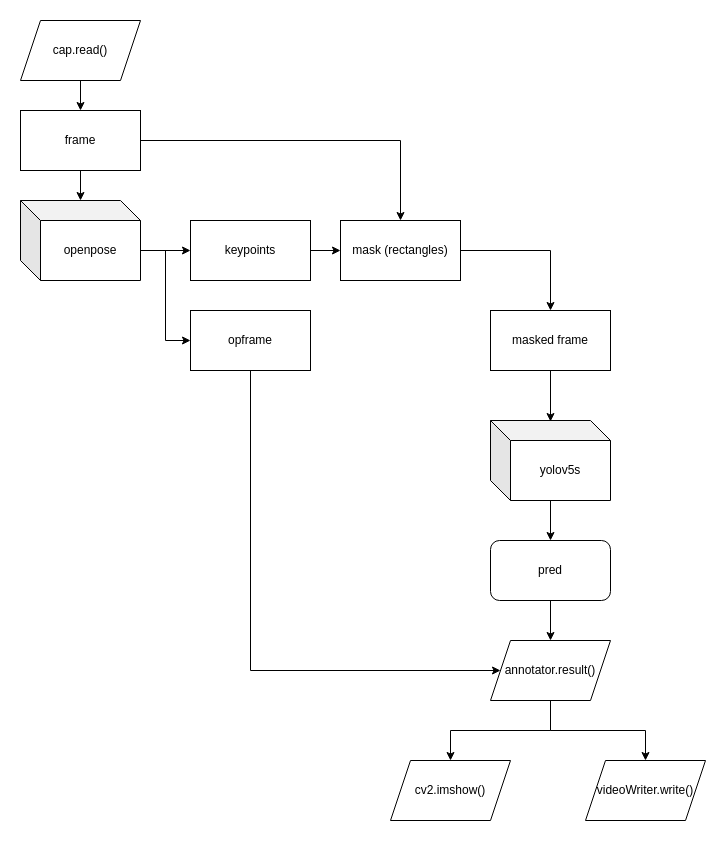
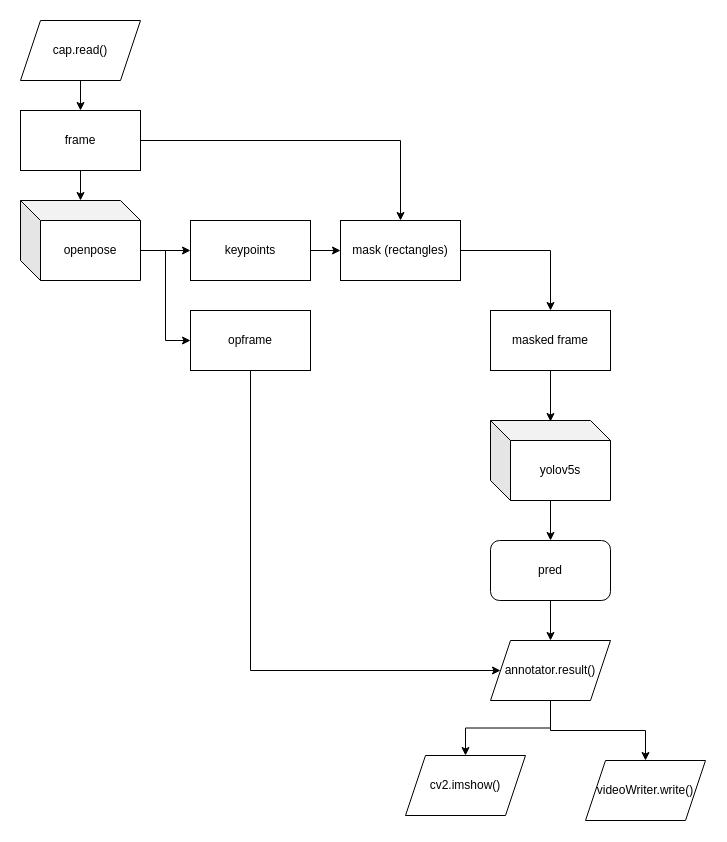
node "cv2.imshow()": moved (451, 791) -> (466, 786)
